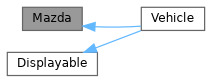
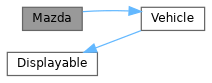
edge "Vehicle" -> "Mazda": reversed
